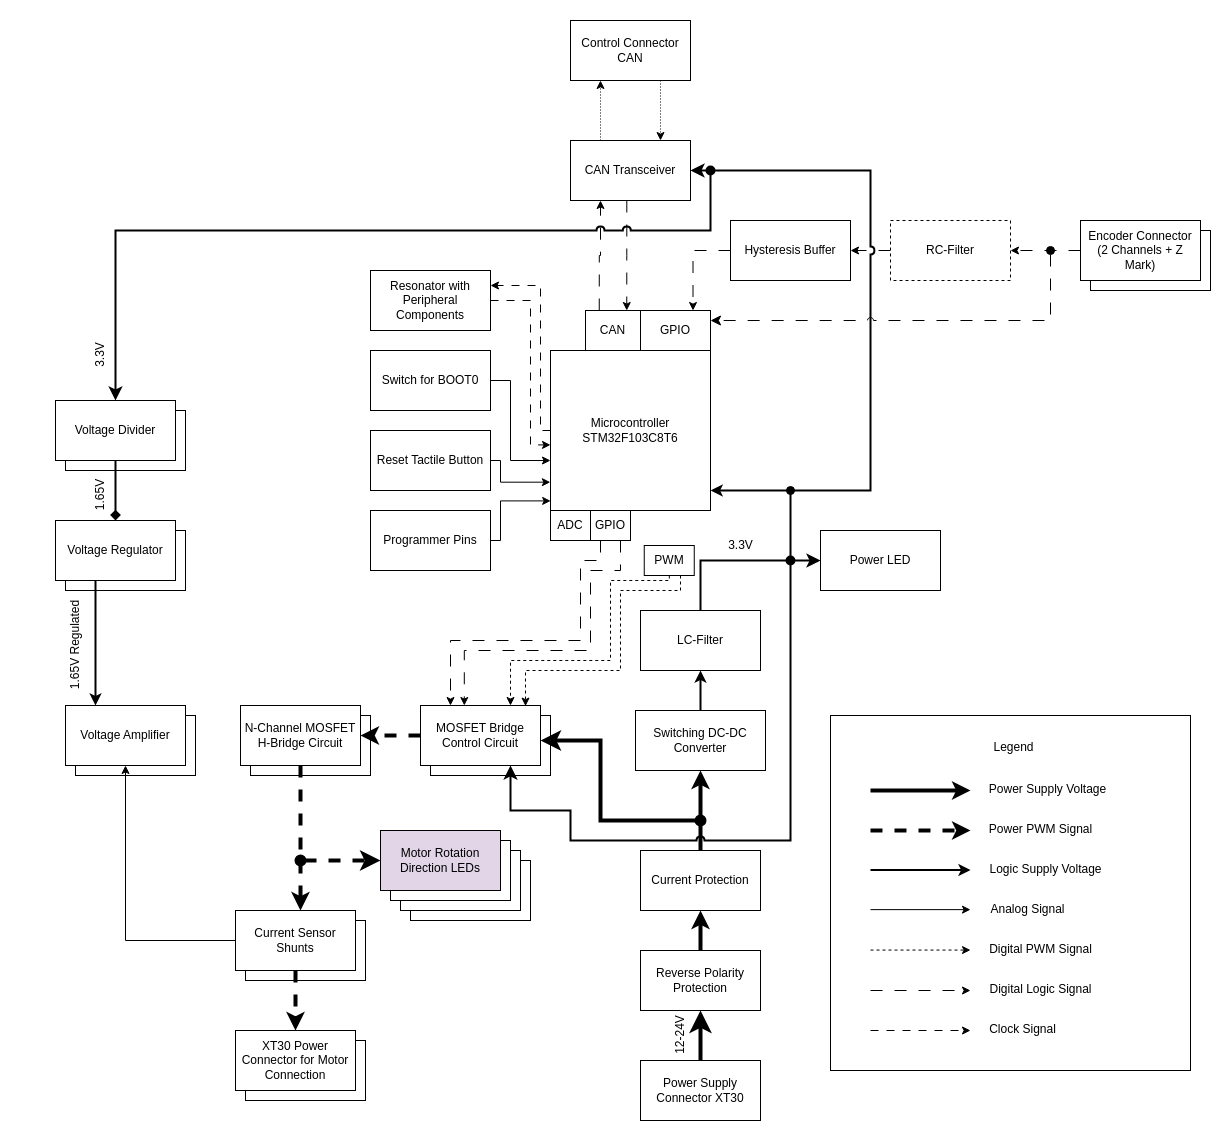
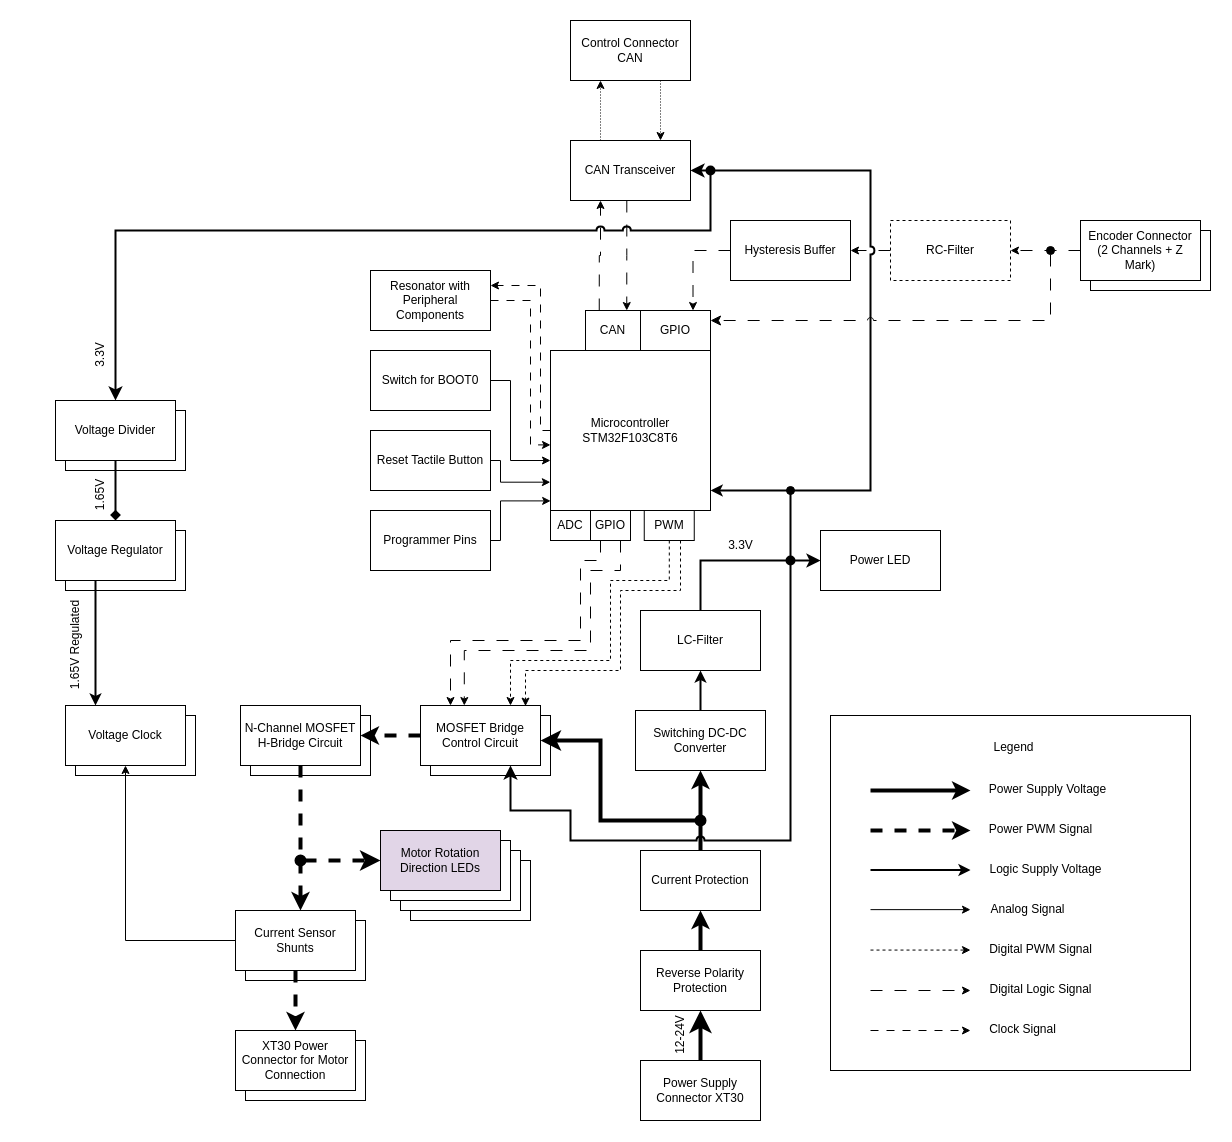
node "PWM": moved (669, 561) -> (669, 526)
node "Voltage Amplifier": label "Voltage Amplifier" -> "Voltage Clock"
